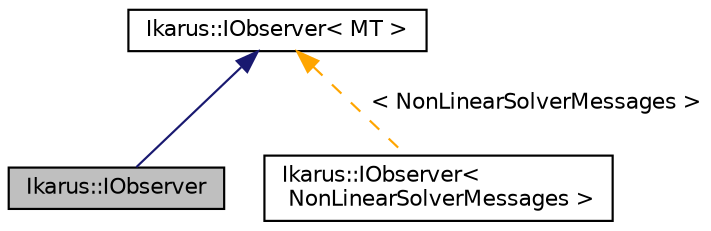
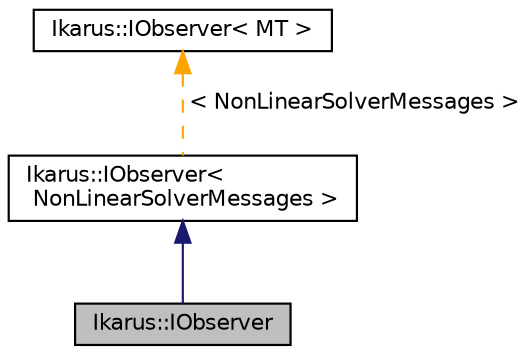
edge "Ikarus::IObserver" -> "Ikarus::IObserver< MT >": now "Ikarus::IObserver" -> "Ikarus::IObserver< NonLinearSolverMessages >"
